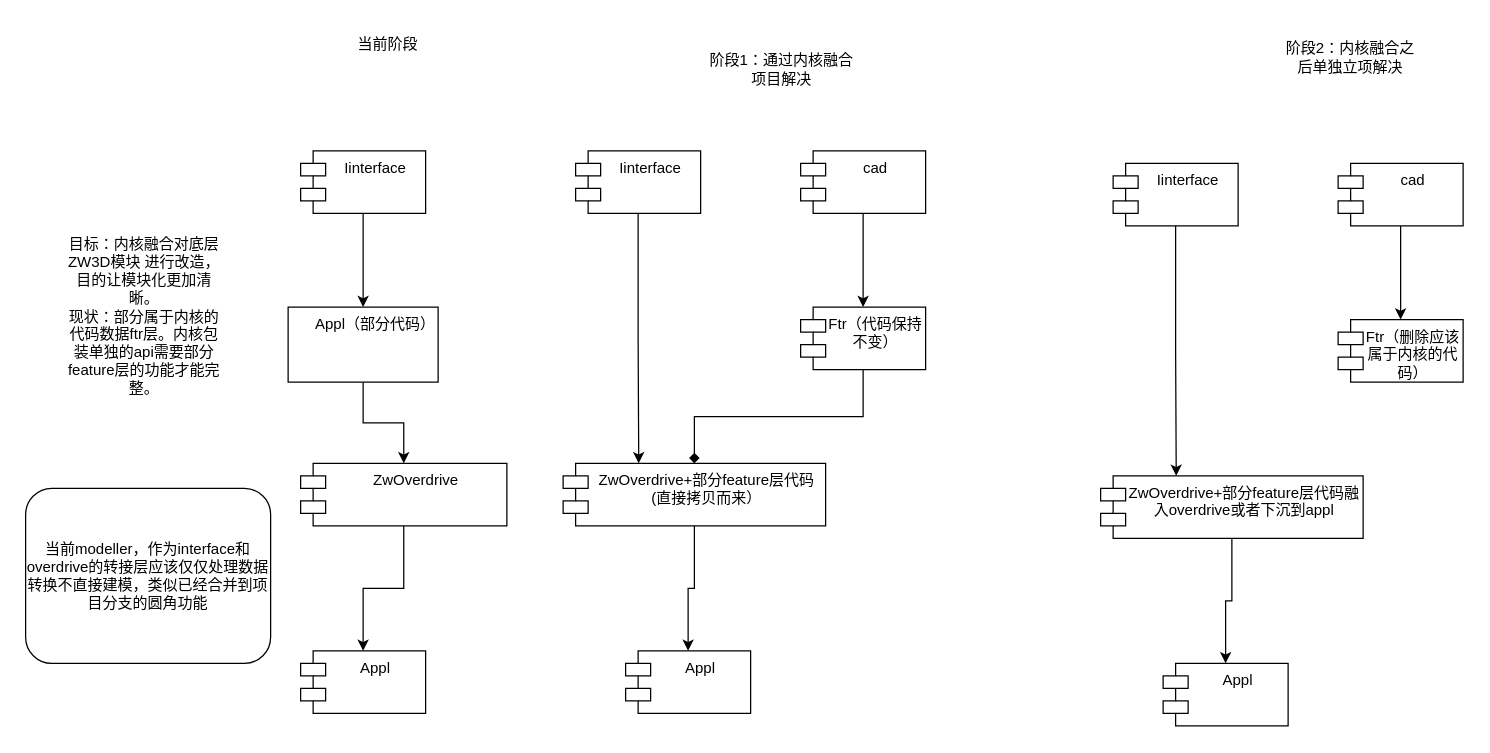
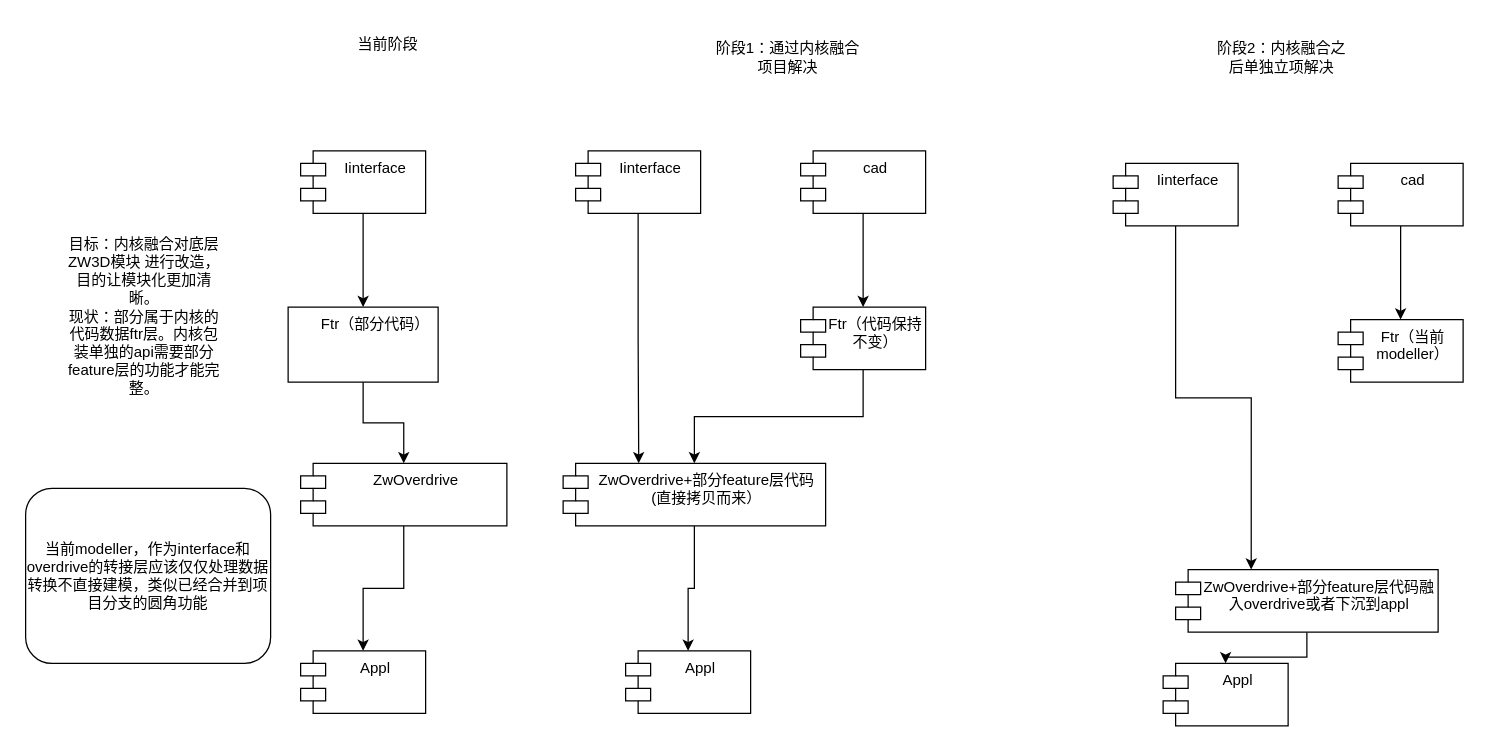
node "阶段2：内核融合之后单独立项解决": moved (1351, 57) -> (1282, 57)
node "阶段1：通过内核融合项目解决": moved (782, 69) -> (788, 57)
node "Appl（部分代码）": label "Appl（部分代码）" -> "Ftr（部分代码）"
node "Ftr（删除应该属于内核的代码）": label "Ftr（删除应该属于内核的代码）" -> "Ftr（当前modeller）"
edge "Ftr（代码保持不变）" -> "ZwOverdrive+部分feature层代码(直接拷贝而来）": arrowhead diamond -> classic
node "ZwOverdrive+部分feature层代码融入overdrive或者下沉到appl": moved (1232, 507) -> (1307, 601)
